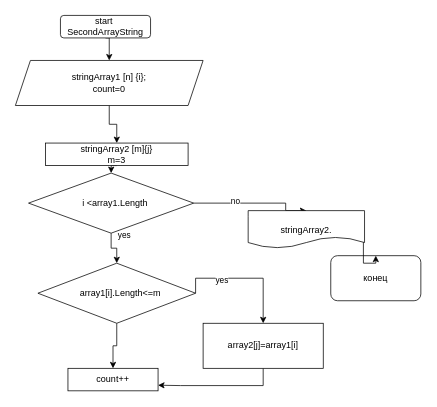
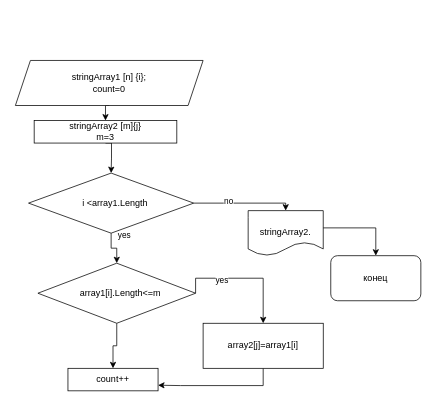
node "start SecondArrayString": removed
edge "start SecondArrayString" -> "stringArray1 [n] {i}; count=0": removed
node "stringArray2 [m]{j} m=3": moved (117, 154) -> (105, 132)
node "stringArray2.": size 116x38 -> 75x45
